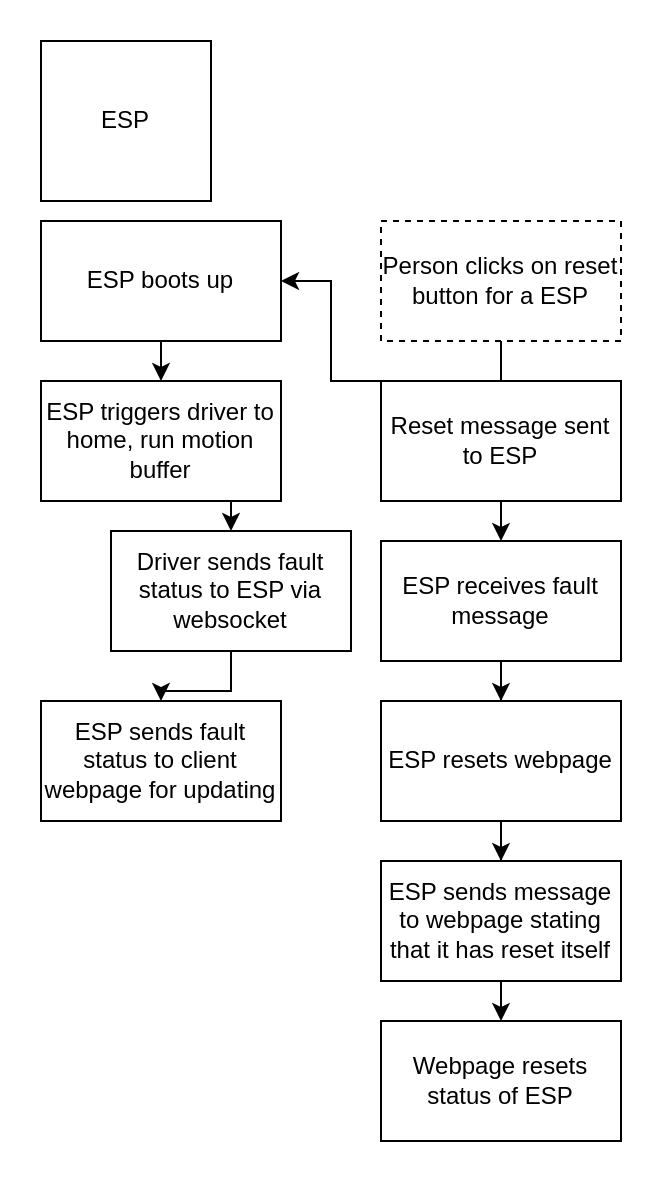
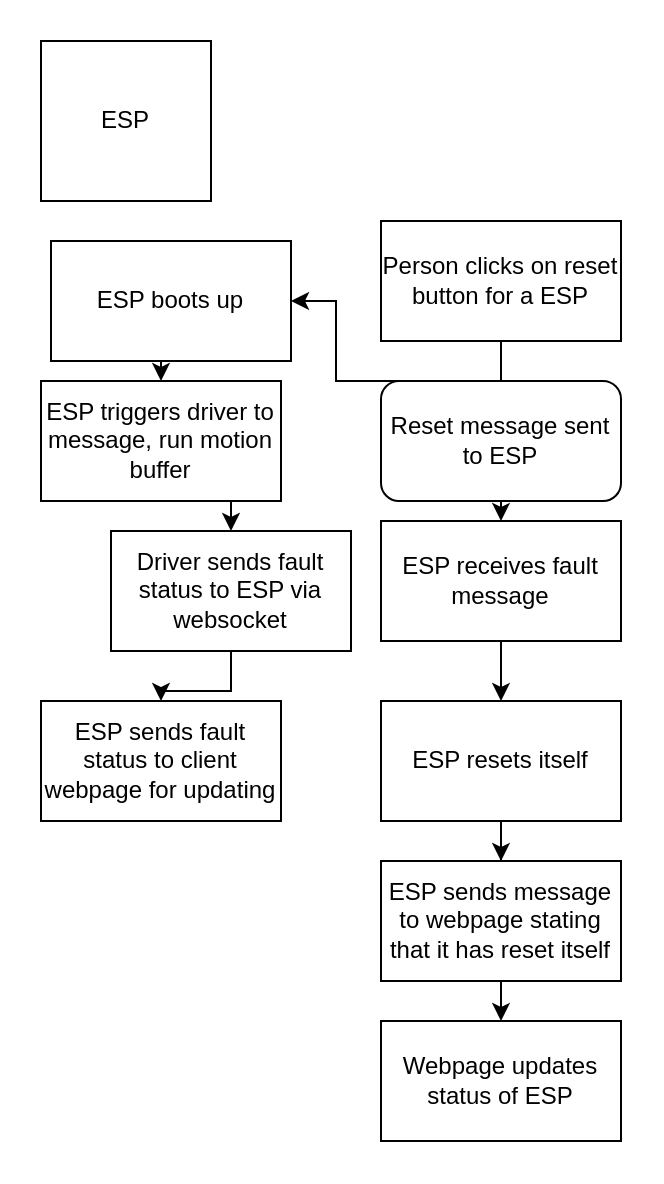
node "ESP boots up": moved (161, 281) -> (171, 301)
node "Person clicks on reset button for a ESP": style dashed -> solid
node "ESP triggers driver to home, run motion buffer": label "ESP triggers driver to home, run motion buffer" -> "ESP triggers driver to message, run motion buffer"
node "Reset message sent to ESP": shape rectangle -> rounded rectangle
node "ESP receives fault message": moved (501, 601) -> (501, 581)
node "ESP resets webpage": label "ESP resets webpage" -> "ESP resets itself"
node "Webpage resets status of ESP": label "Webpage resets status of ESP" -> "Webpage updates status of ESP"
